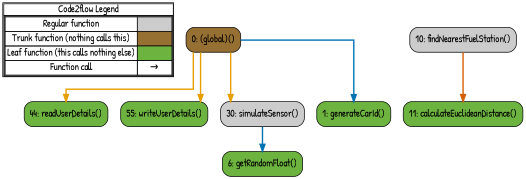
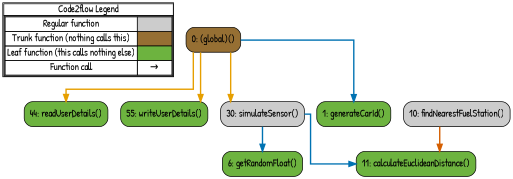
edge "30: simulateSensor()" -> "11: calculateEuclideanDistance()": added
